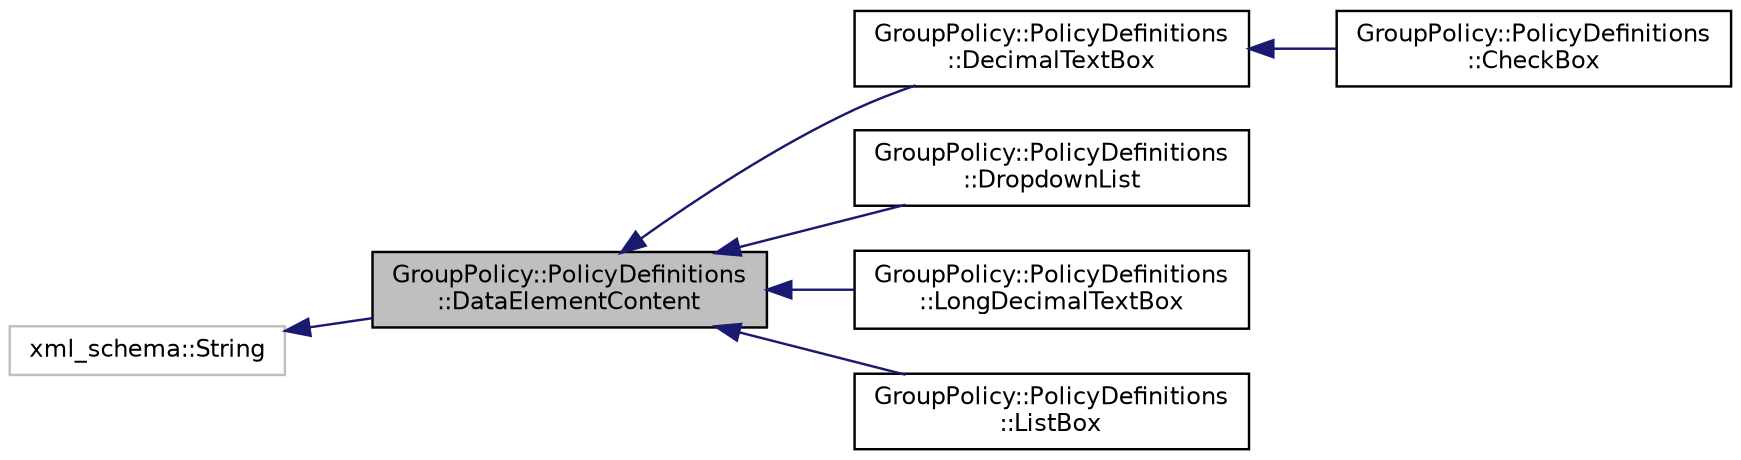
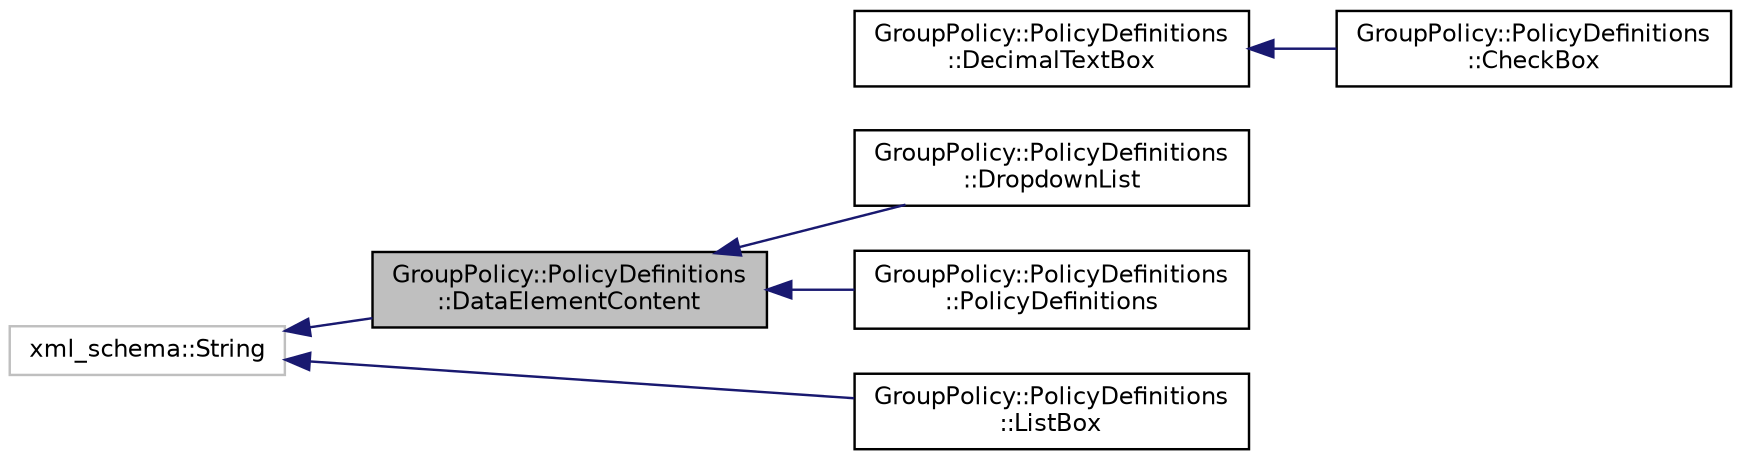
edge "GroupPolicy::PolicyDefinitions ::DecimalTextBox" -> "GroupPolicy::PolicyDefinitions ::DataElementContent": removed
node "GroupPolicy::PolicyDefinitions ::LongDecimalTextBox": label "GroupPolicy::PolicyDefinitions ::LongDecimalTextBox" -> "GroupPolicy::PolicyDefinitions ::PolicyDefinitions"
edge "GroupPolicy::PolicyDefinitions ::ListBox" -> "GroupPolicy::PolicyDefinitions ::DataElementContent": now "GroupPolicy::PolicyDefinitions ::ListBox" -> "xml_schema::String"
